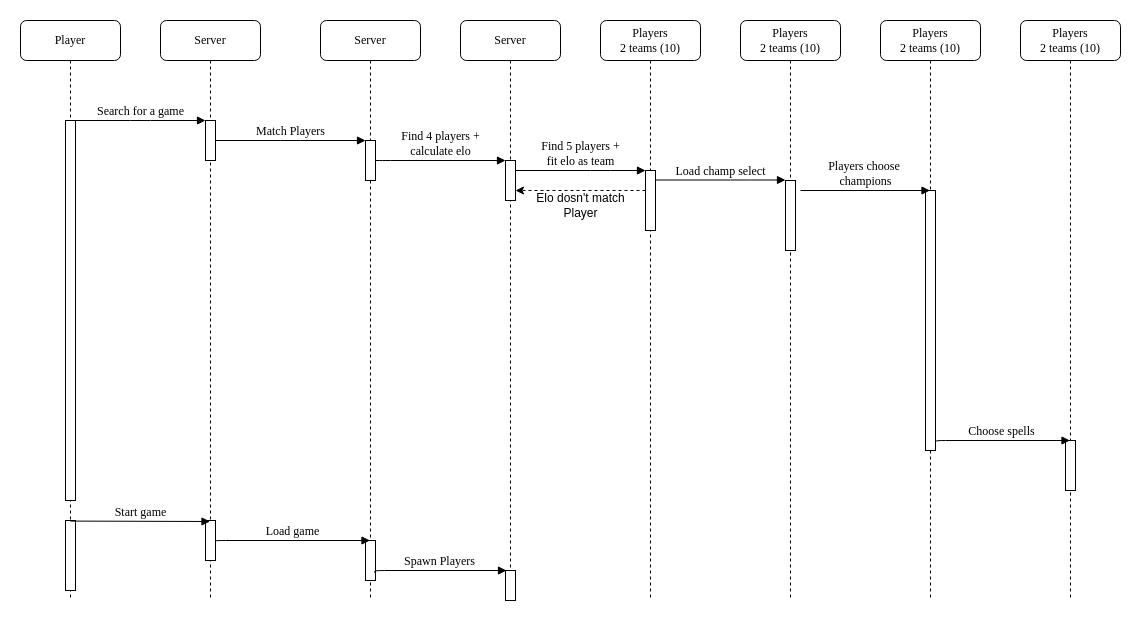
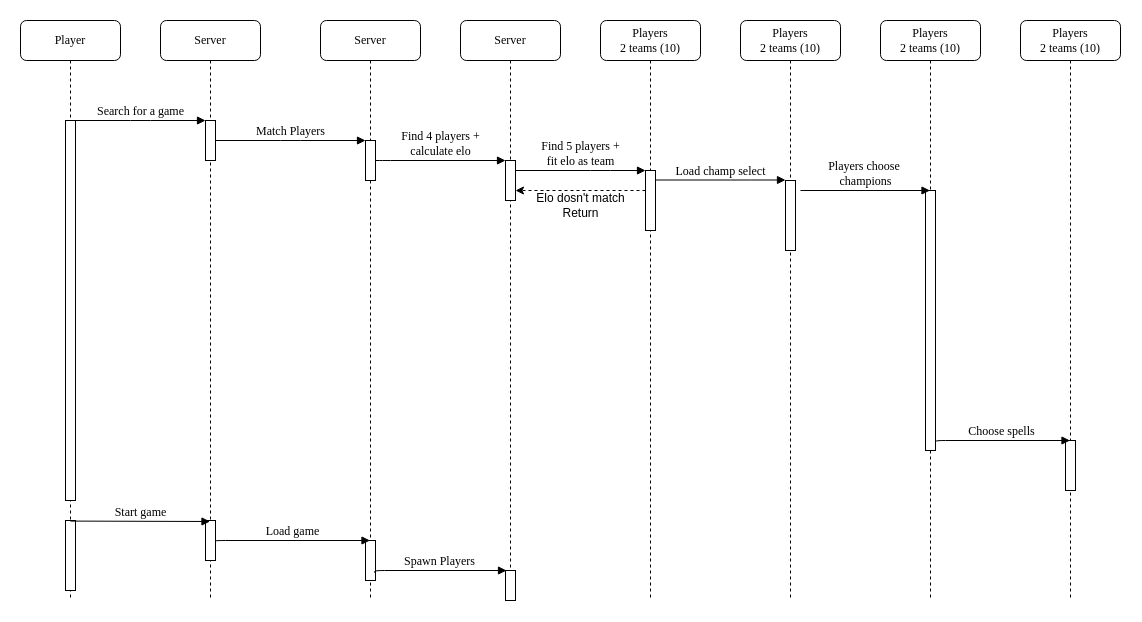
node "Elo dosn't match Player": label "Elo dosn't match Player" -> "Elo dosn't match Return"
